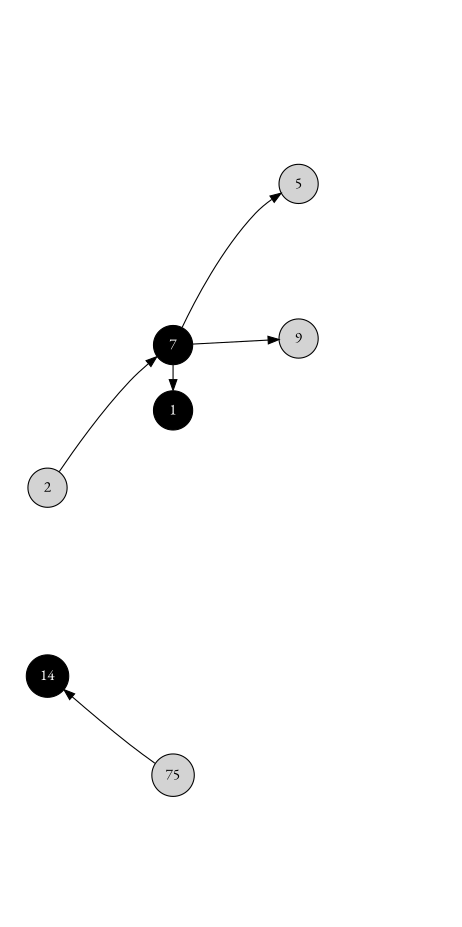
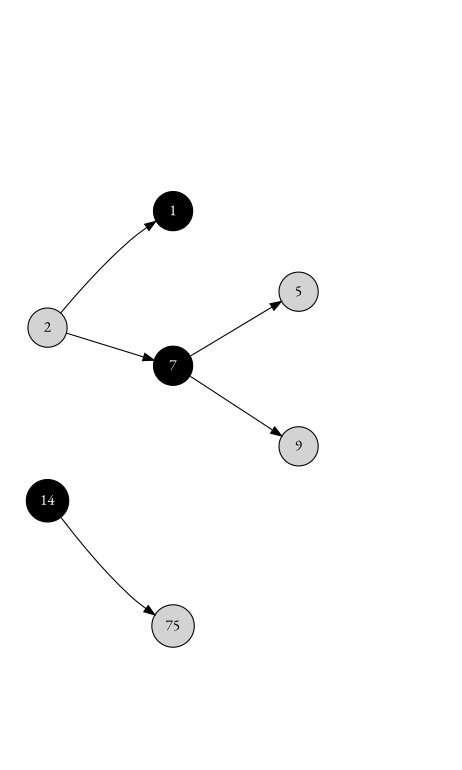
edge "7" -> "1": now "2" -> "1"
edge "75" -> "14": reversed
